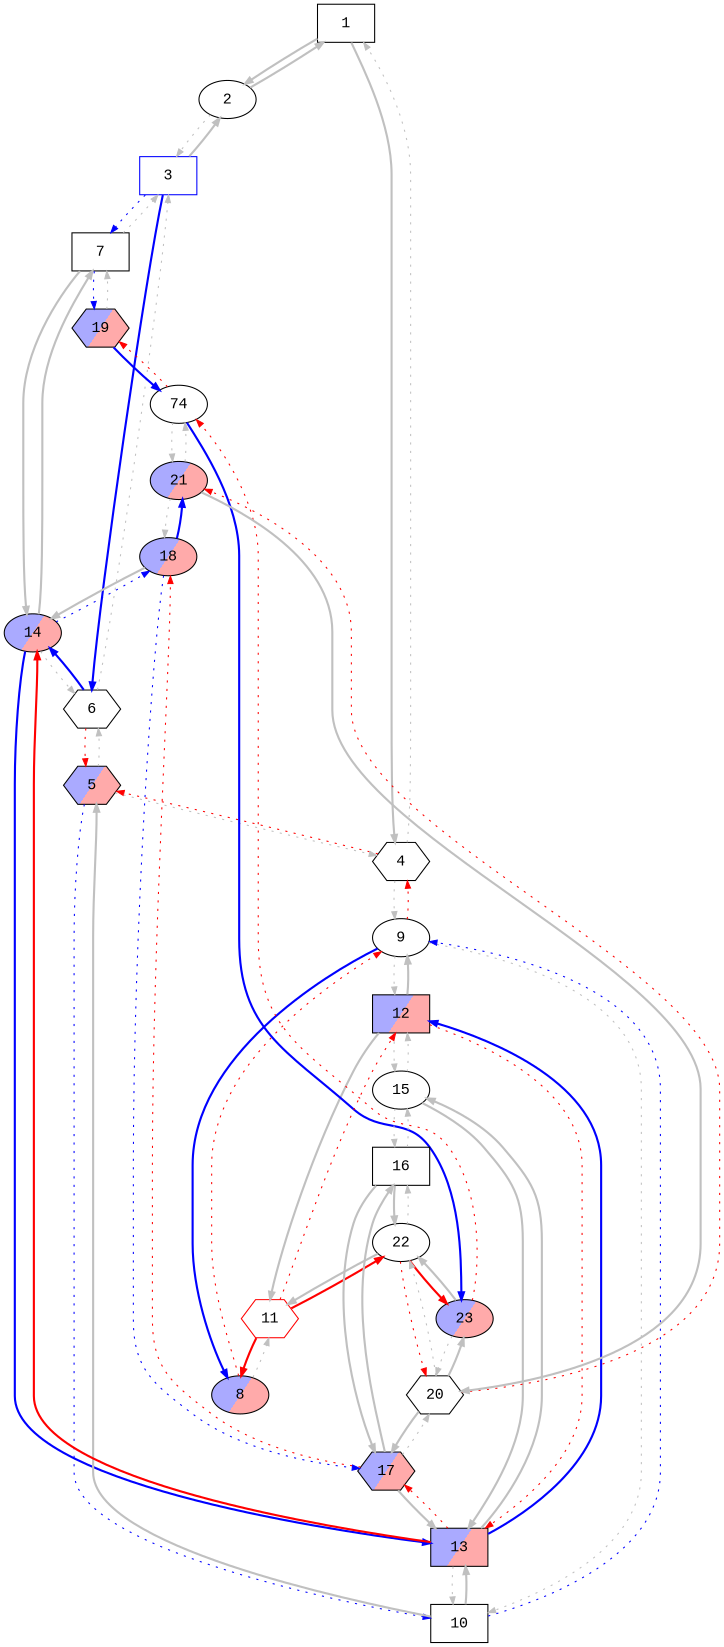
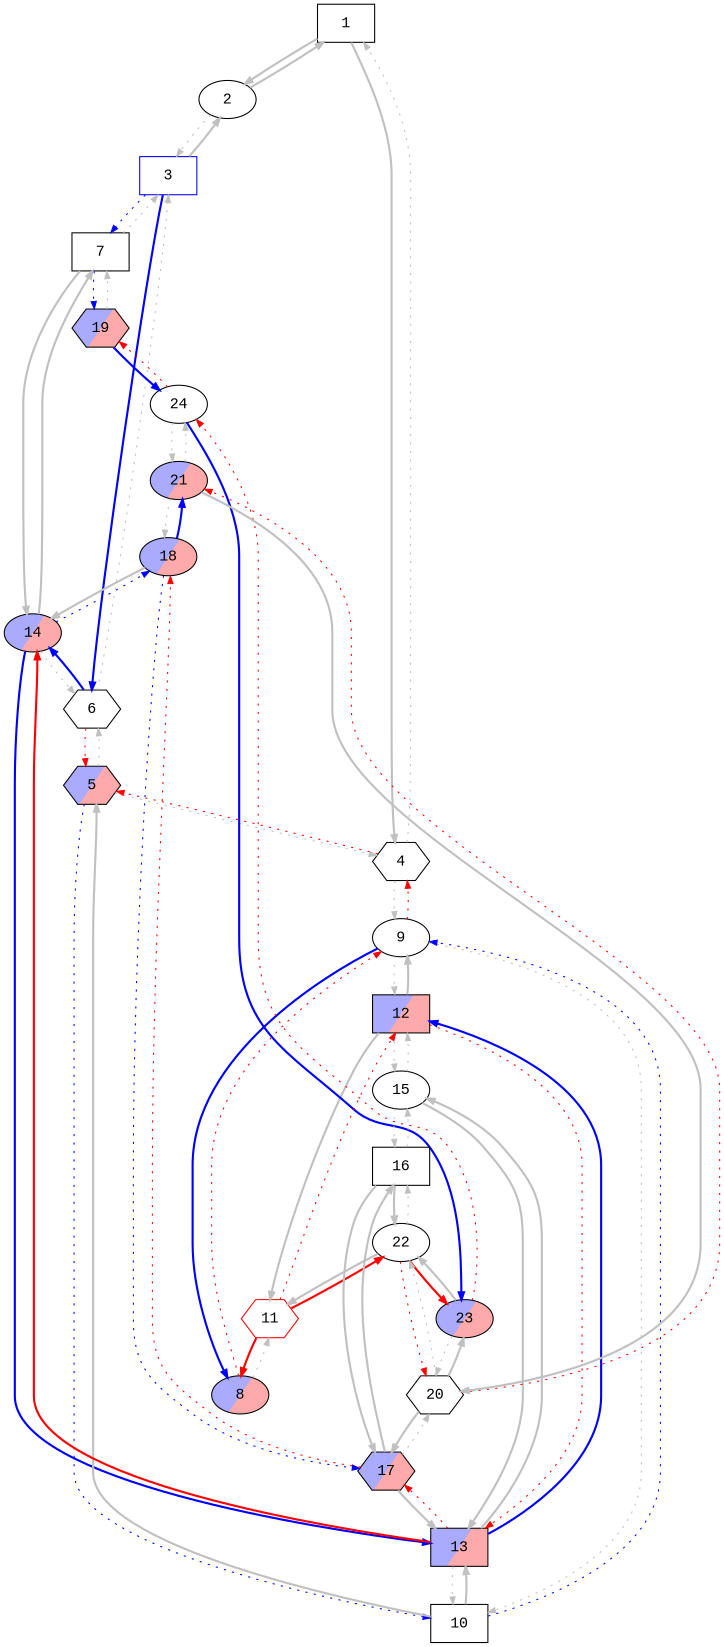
node "74": label "74" -> "24"
